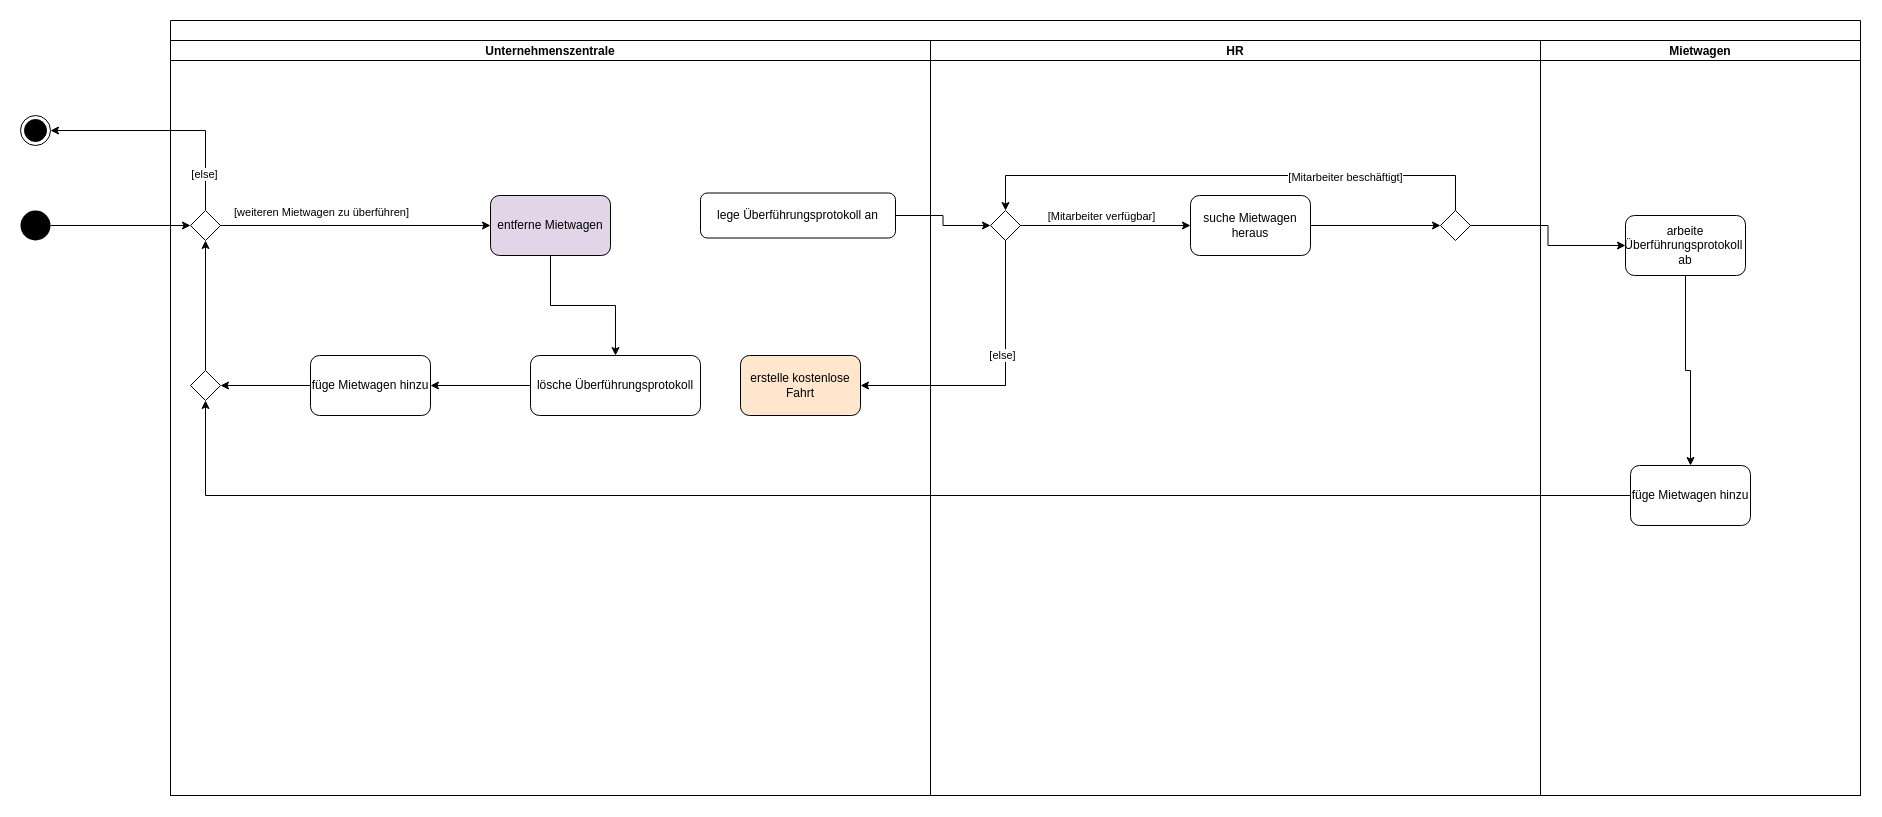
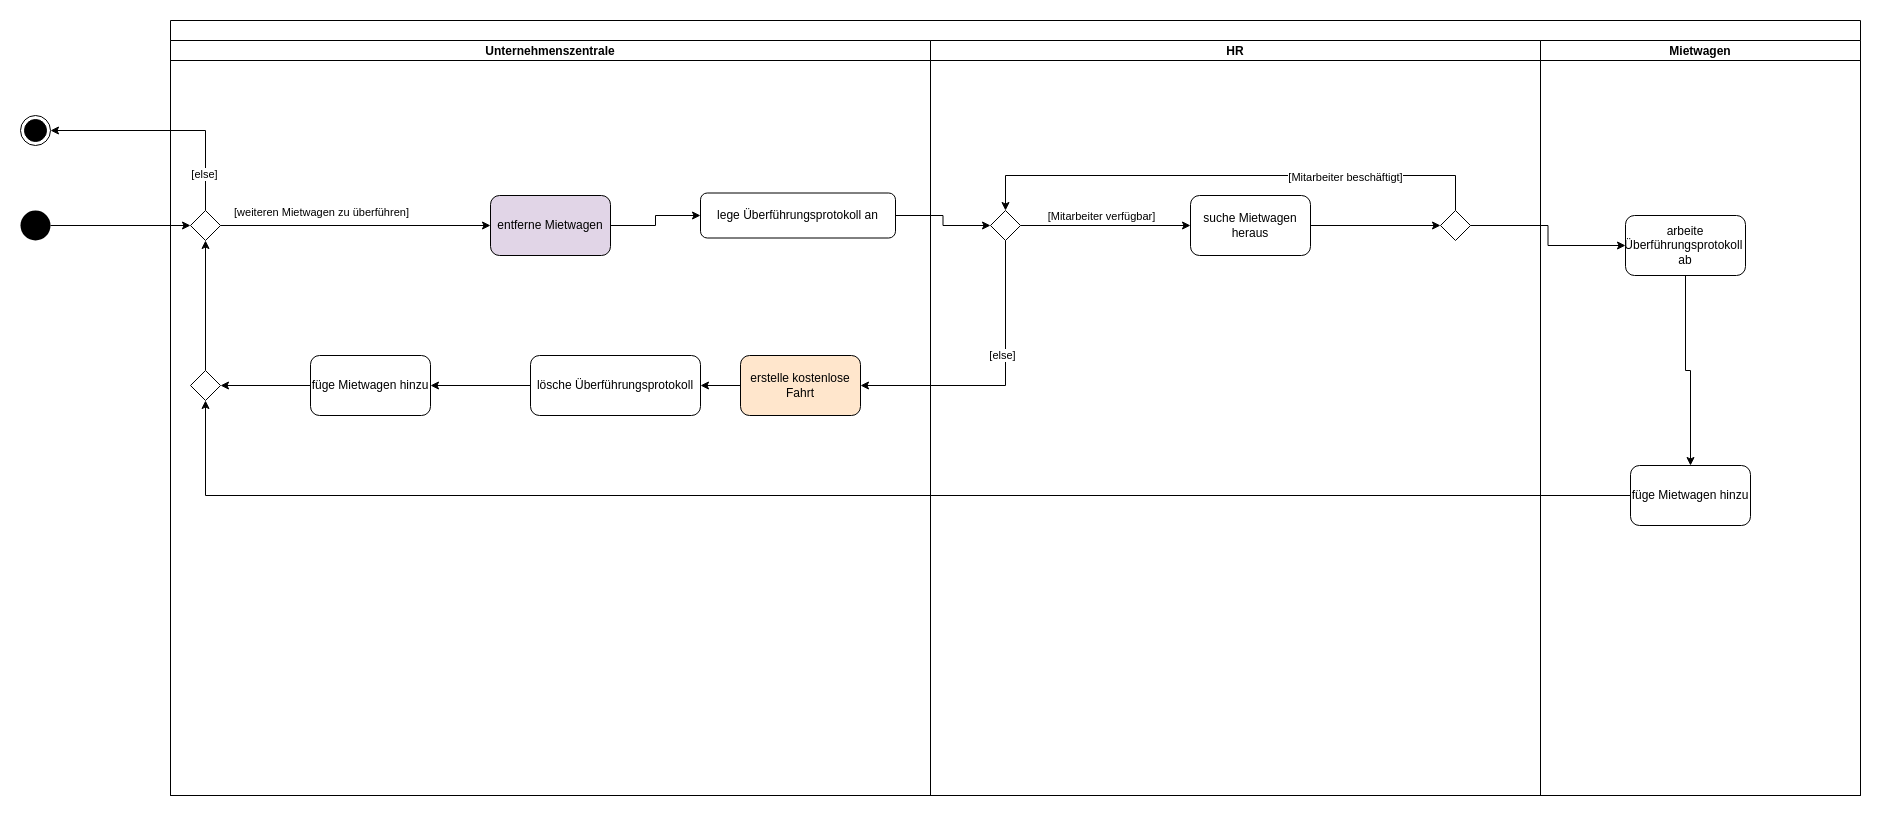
edge "entferne Mietwagen" -> "lösche Überführungsprotokoll": now "entferne Mietwagen" -> "lege Überführungsprotokoll an"
edge "erstelle kostenlose Fahrt" -> "lösche Überführungsprotokoll": added
